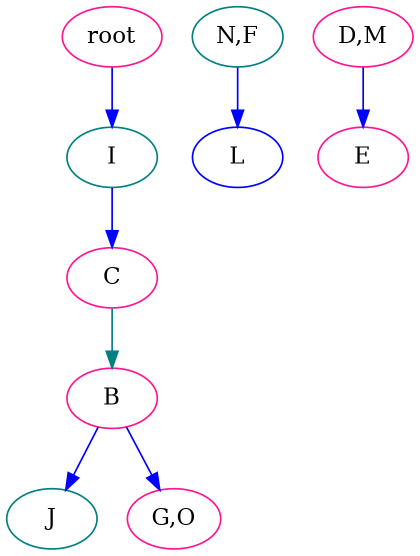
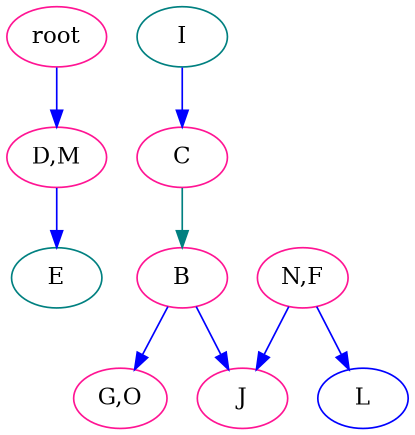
node "N,F": color teal -> deeppink
edge "root" -> "I": now "root" -> "D,M"
node "E": color deeppink -> teal
edge "N,F" -> "J": added
node "J": color teal -> deeppink
